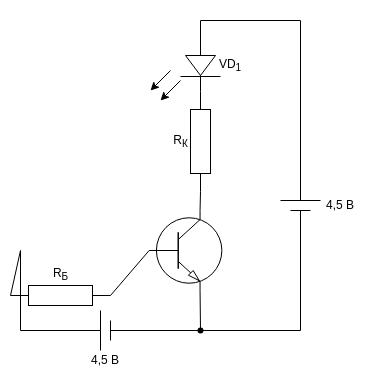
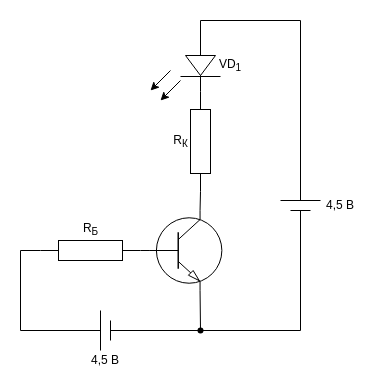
node "RБ": moved (61, 296) -> (91, 251)
